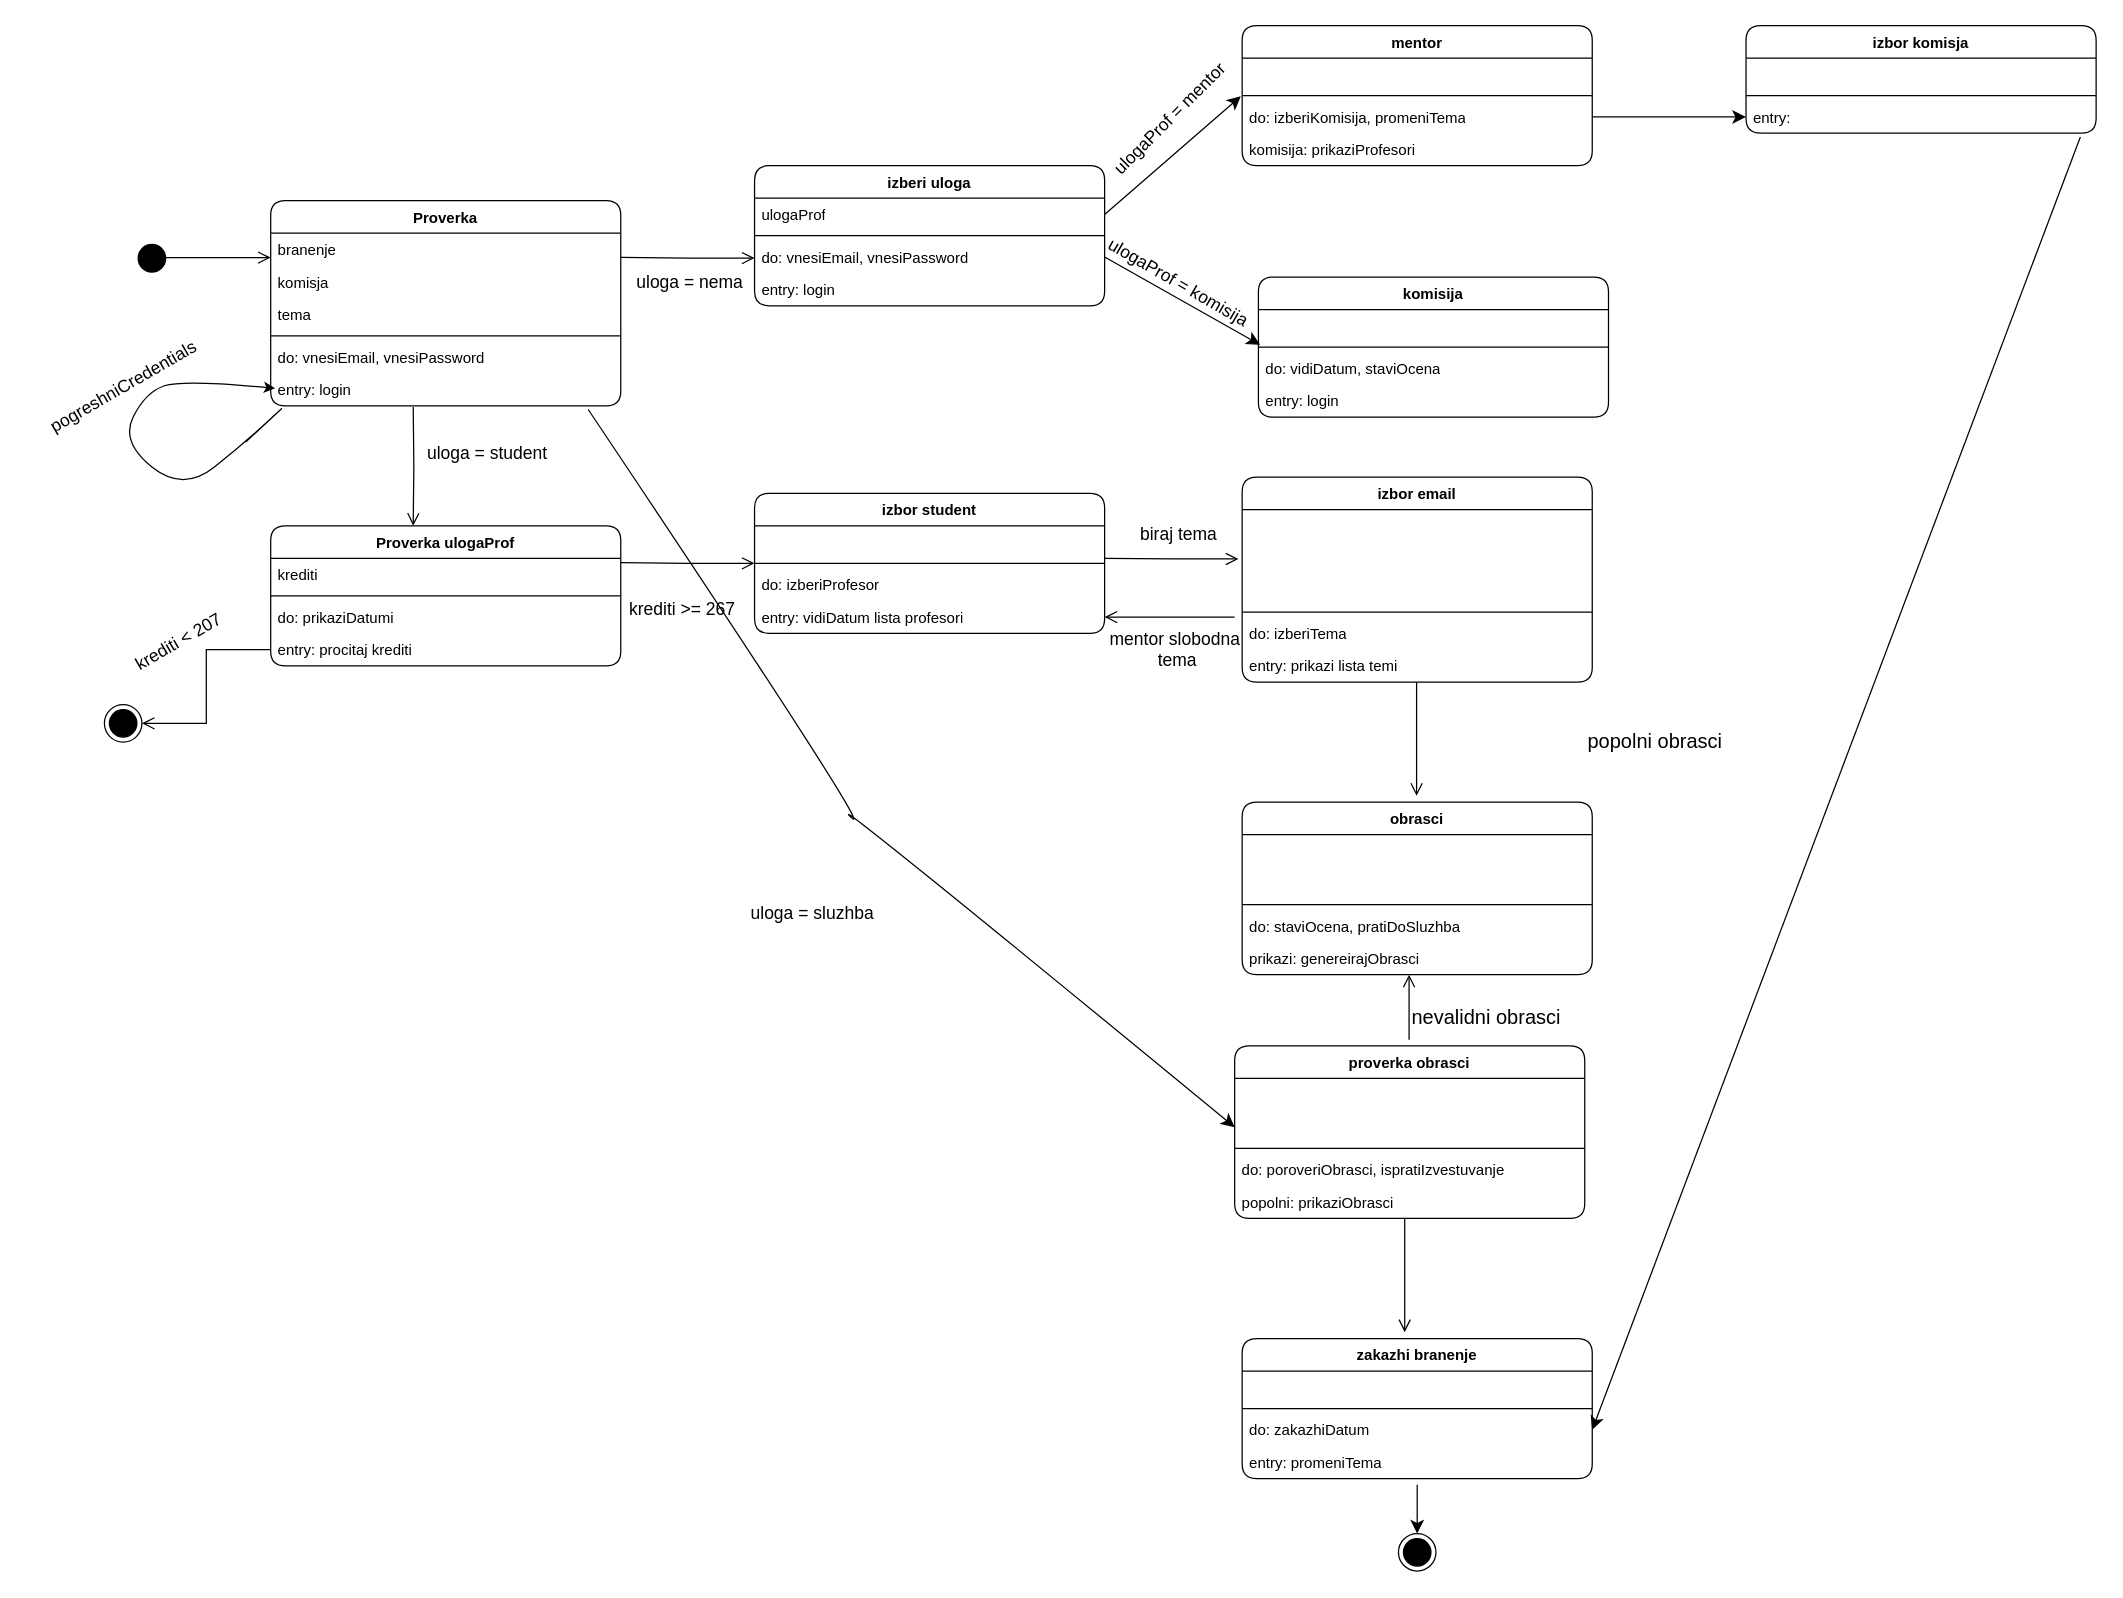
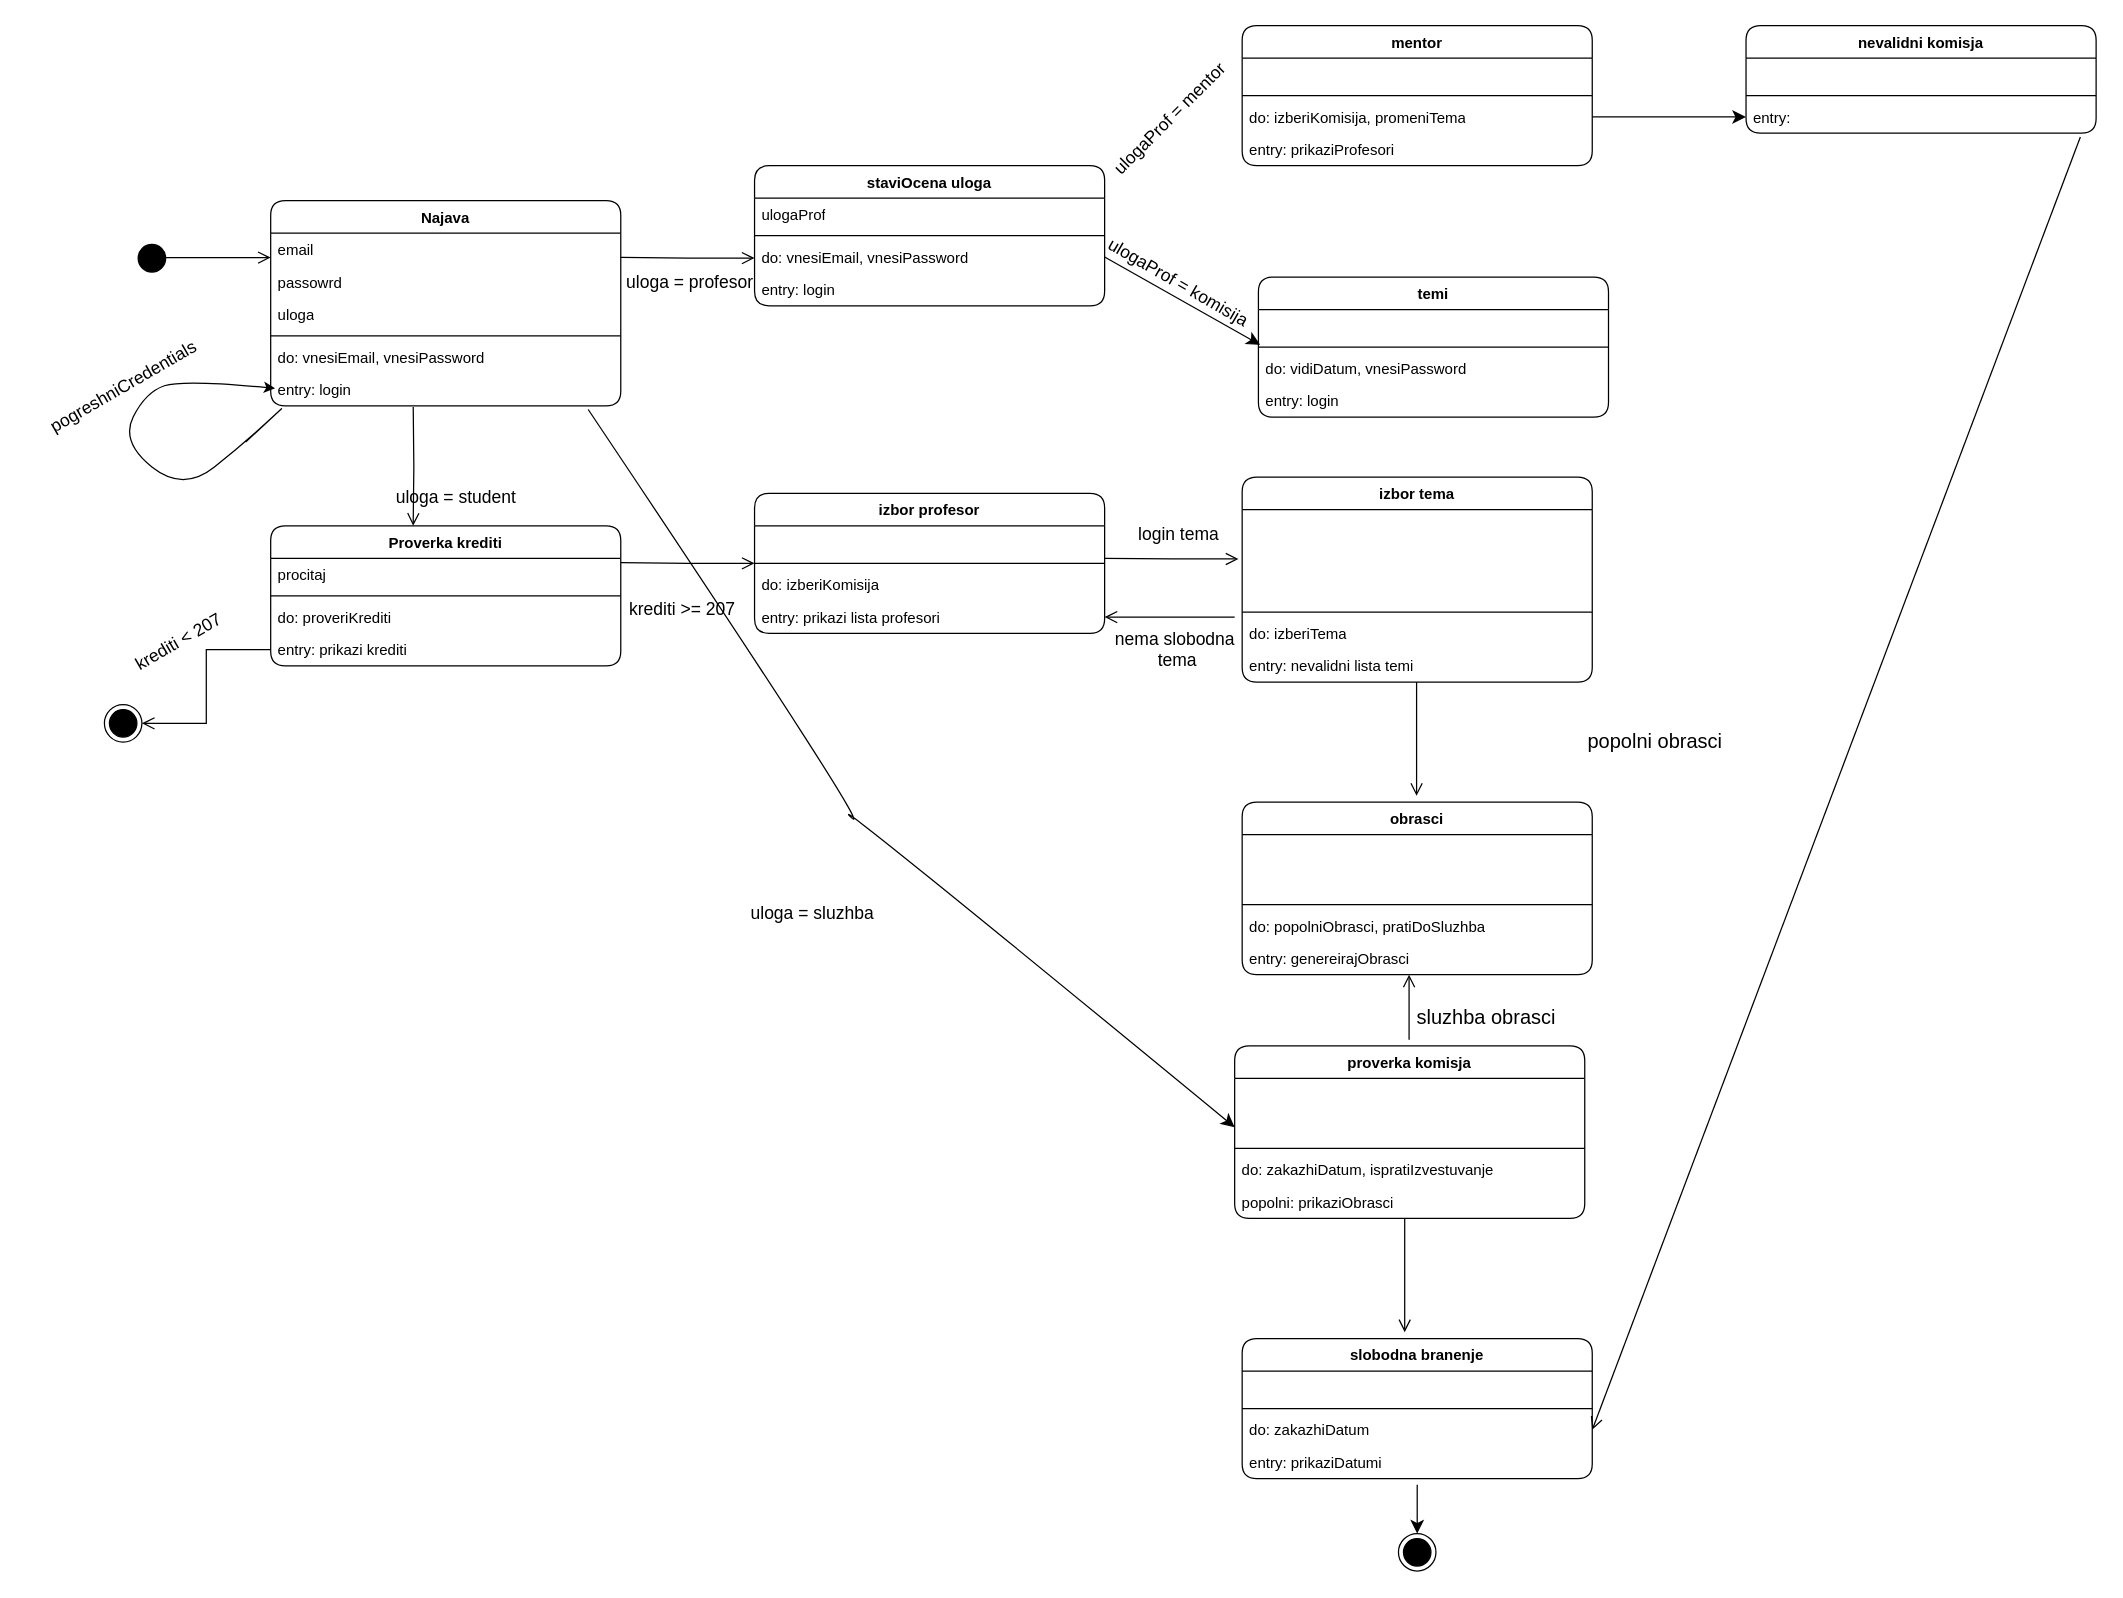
node "izbor komisja": label "izbor komisja" -> "nevalidni komisja"
node "komisija: prikaziProfesori": label "komisija: prikaziProfesori" -> "entry: prikaziProfesori"
edge "ulogaProf" -> "do: izberiKomisija, promeniTema": removed
node "izberi uloga": label "izberi uloga" -> "staviOcena uloga"
node "Proverka": label "Proverka" -> "Najava"
node "branenje": label "branenje" -> "email"
node "uloga = nema": label "uloga = nema" -> "uloga = profesor"
node "komisja": label "komisja" -> "passowrd"
node "komisija": label "komisija" -> "temi"
node "tema": label "tema" -> "uloga"
node "do: vidiDatum, staviOcena": label "do: vidiDatum, staviOcena" -> "do: vidiDatum, vnesiPassword"
node "uloga = student": moved (487, 453) -> (456, 497)
node "izbor email": label "izbor email" -> "izbor tema"
node "izbor student": label "izbor student" -> "izbor profesor"
node "biraj tema": label "biraj tema" -> "login tema"
node "Proverka ulogaProf": label "Proverka ulogaProf" -> "Proverka krediti"
node "krediti": label "krediti" -> "procitaj"
node "do: izberiProfesor": label "do: izberiProfesor" -> "do: izberiKomisija"
node "krediti >= 267": label "krediti >= 267" -> "krediti >= 207"
node "do: prikaziDatumi": label "do: prikaziDatumi" -> "do: proveriKrediti"
node "entry: vidiDatum lista profesori": label "entry: vidiDatum lista profesori" -> "entry: prikazi lista profesori"
node "mentor slobodna tema": label "mentor slobodna tema" -> "nema slobodna tema"
node "entry: procitaj krediti": label "entry: procitaj krediti" -> "entry: prikazi krediti"
node "entry: prikazi lista temi": label "entry: prikazi lista temi" -> "entry: nevalidni lista temi"
node "do: staviOcena, pratiDoSluzhba": label "do: staviOcena, pratiDoSluzhba" -> "do: popolniObrasci, pratiDoSluzhba"
node "prikazi: genereirajObrasci": label "prikazi: genereirajObrasci" -> "entry: genereirajObrasci"
node "nevalidni obrasci": label "nevalidni obrasci" -> "sluzhba obrasci"
node "proverka obrasci": label "proverka obrasci" -> "proverka komisja"
node "do: poroveriObrasci, ispratiIzvestuvanje": label "do: poroveriObrasci, ispratiIzvestuvanje" -> "do: zakazhiDatum, ispratiIzvestuvanje"
node "zakazhi branenje": label "zakazhi branenje" -> "slobodna branenje"
edge "entry:" -> "do: zakazhiDatum": arrowhead classic -> open
node "entry: promeniTema": label "entry: promeniTema" -> "entry: prikaziDatumi"
